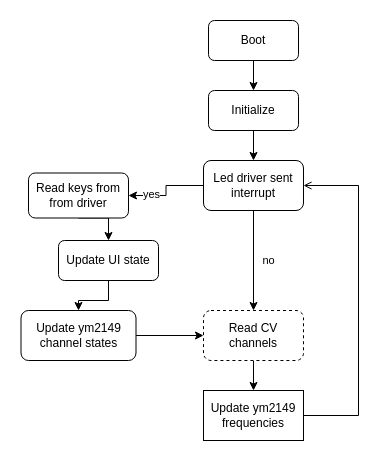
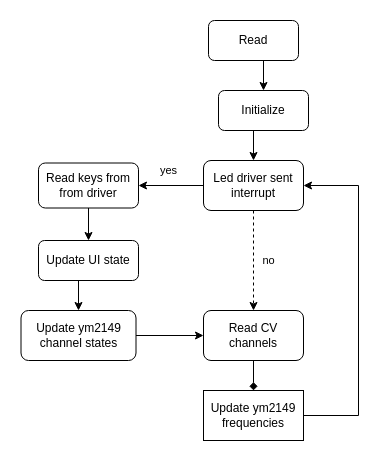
node "Boot": label "Boot" -> "Read"
node "Initialize": moved (254, 111) -> (264, 111)
edge "Update ym2149 frequencies" -> "Led driver sent interrupt": arrowhead open -> classic
node "Read keys from from driver": moved (79, 196) -> (89, 186)
edge "Led driver sent interrupt" -> "Read CV channels": style solid -> dashed
node "Update UI state": moved (109, 261) -> (89, 261)
node "Read CV channels": style dashed -> solid
edge "Read CV channels" -> "Update ym2149 frequencies": arrowhead classic -> diamond
